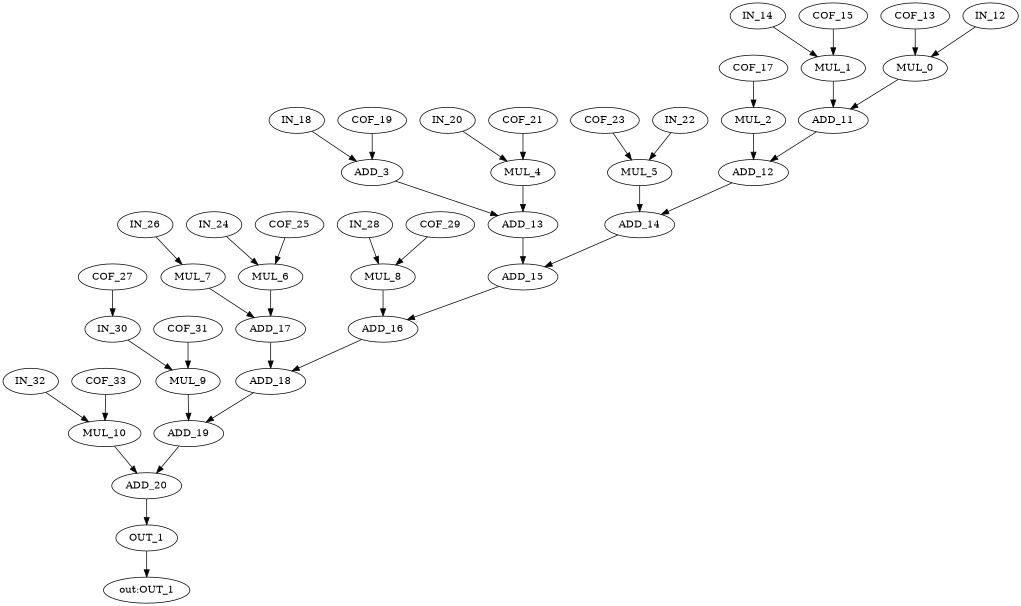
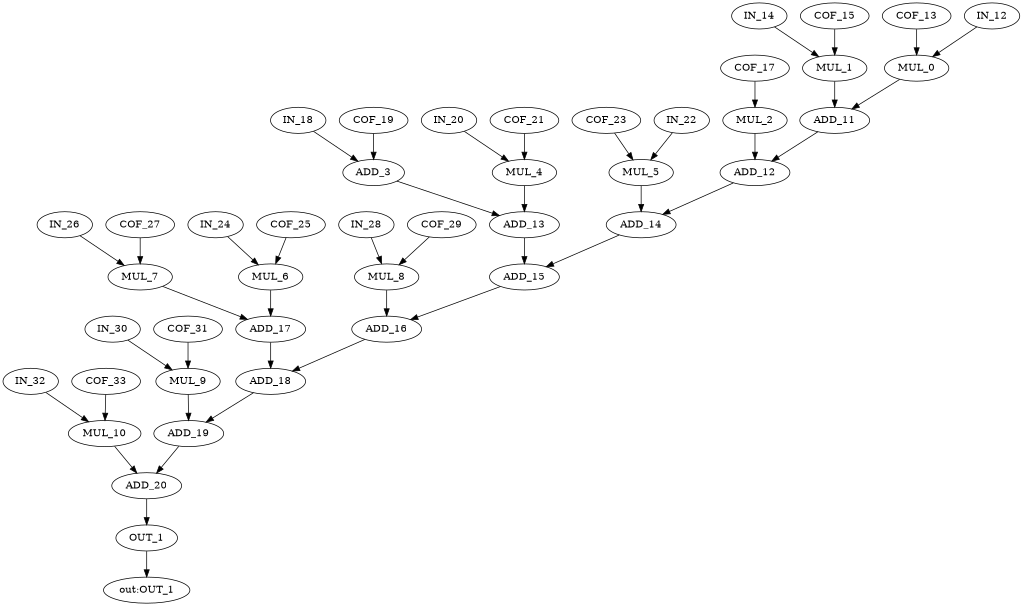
edge "COF_27" -> "IN_30": now "COF_27" -> "MUL_7"
